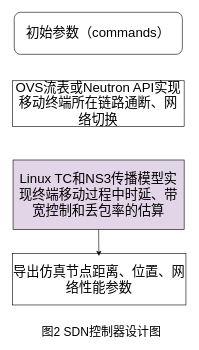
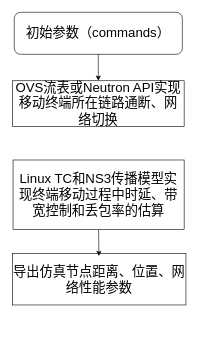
edge "初始参数（commands）" -> "OVS流表或Neutron API实现移动终端所在链路通断、网络切换": added
node "Linux TC和NS3传播模型实现终端移动过程中时延、带宽控制和丢包率的估算": fillcolor #e1d5e7 -> #ffffff
node "图2 SDN控制器设计图": removed
